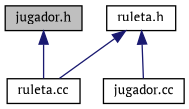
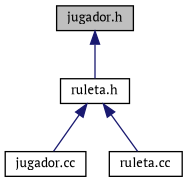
edge "ruleta.cc" -> "jugador.h": now "ruleta.h" -> "jugador.h"
